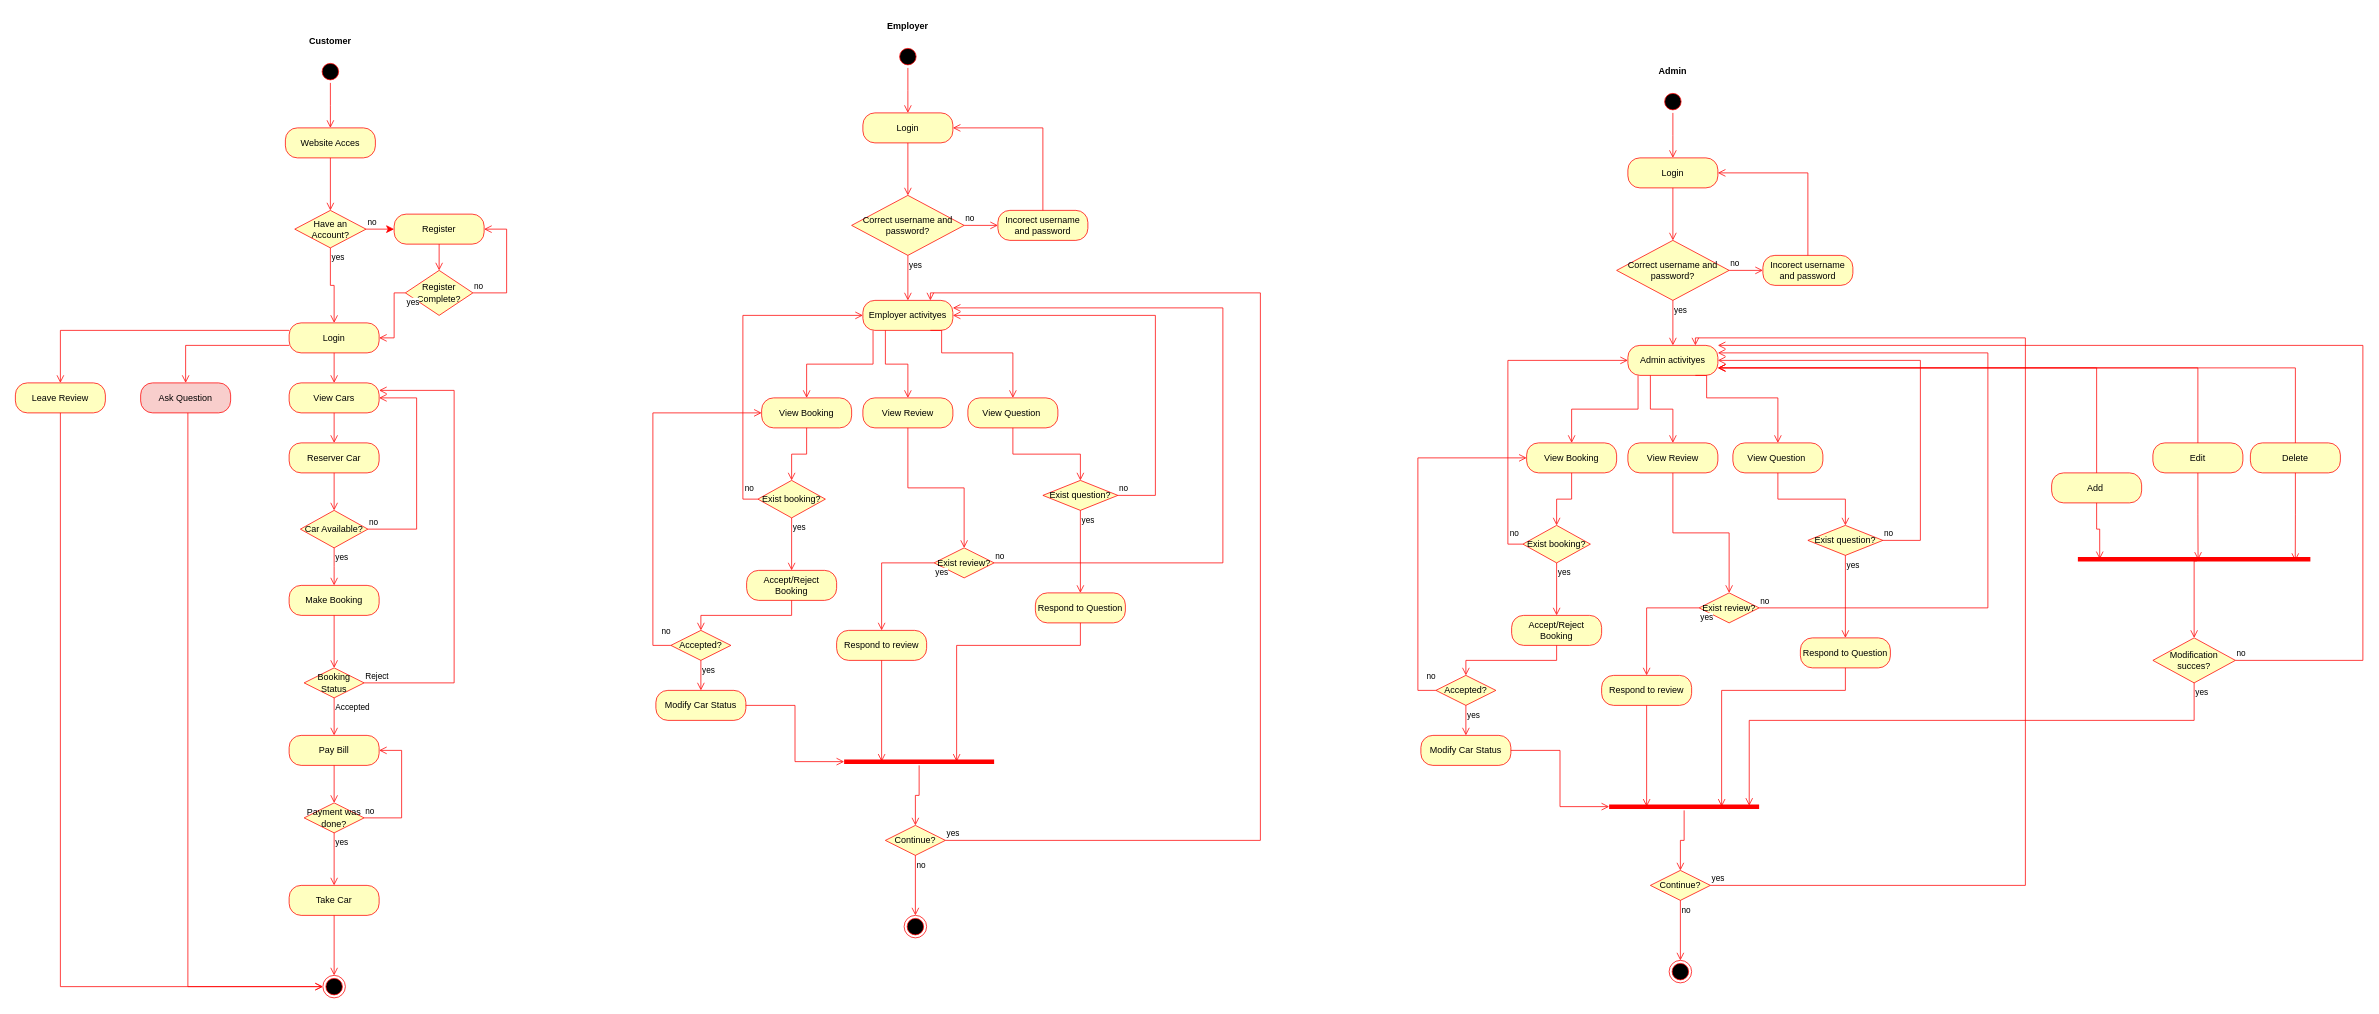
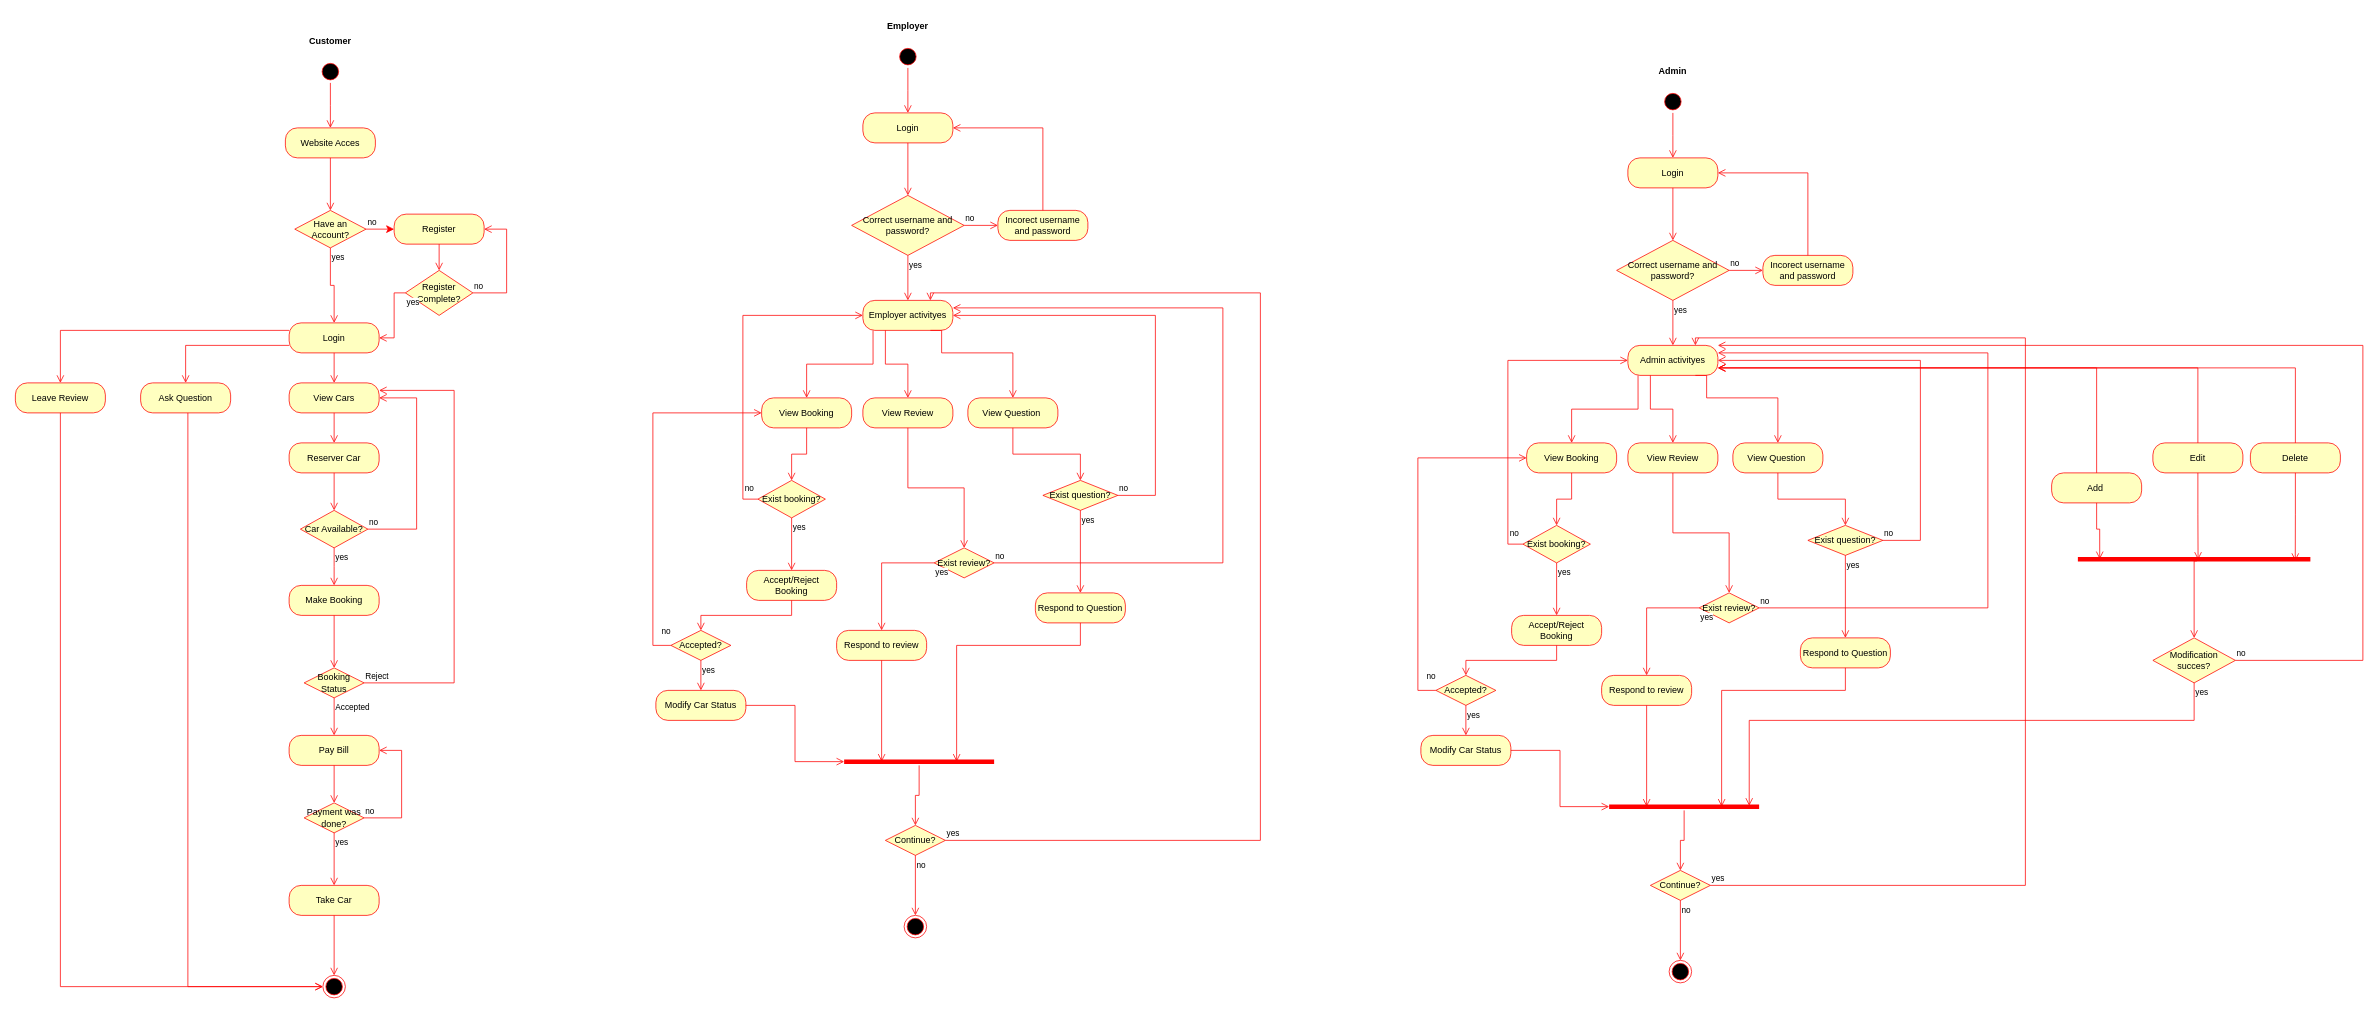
node "Ask Question": fillcolor #f8cecc -> #ffffc0
